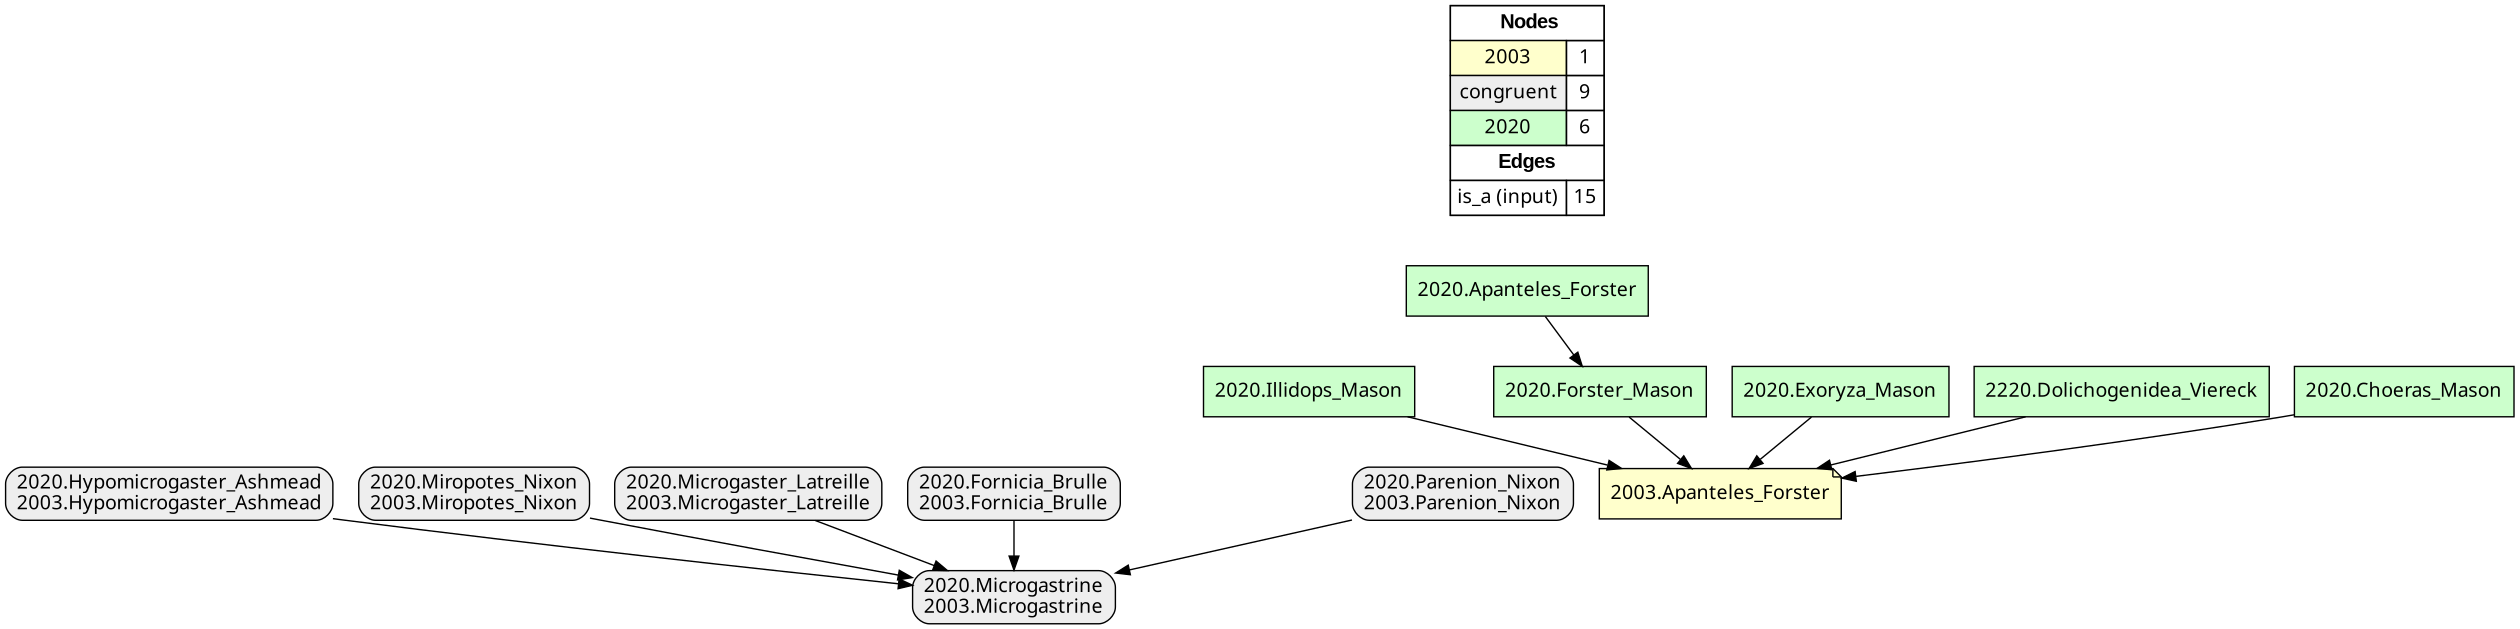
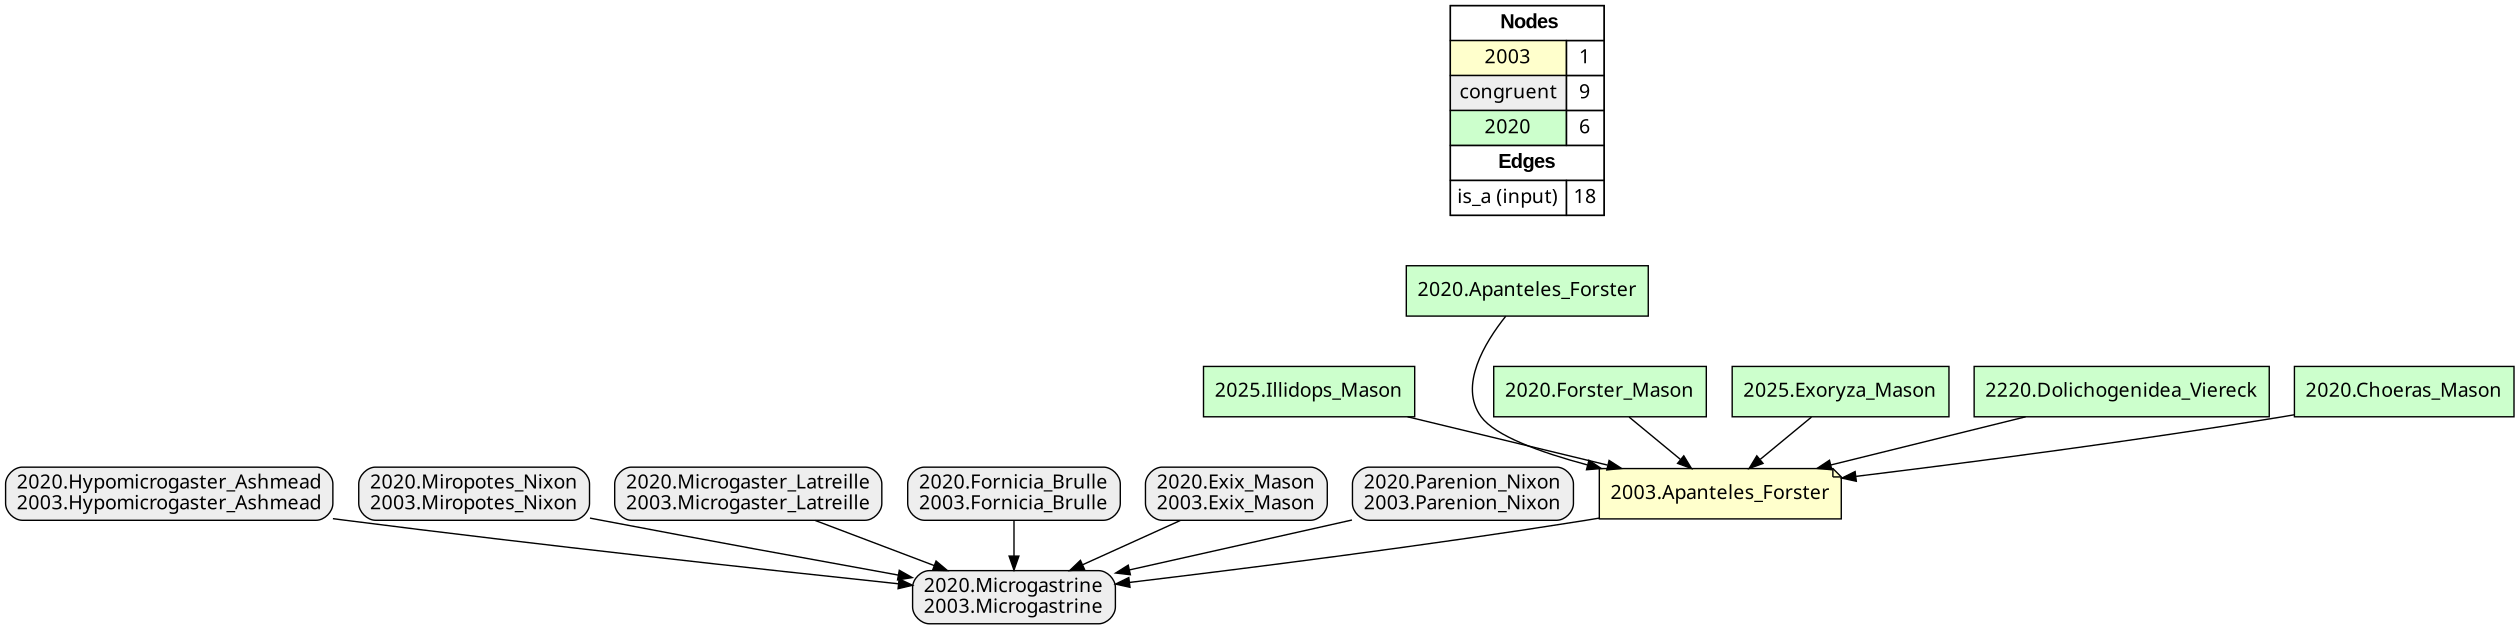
node "Nodes": text "15" -> "18"
edge "2020.Apanteles_Forster" -> "2020.Forster_Mason": now "2020.Apanteles_Forster" -> "2003.Apanteles_Forster"
node "2020.Illidops_Mason": label "2020.Illidops_Mason" -> "2025.Illidops_Mason"
node "2020.Exoryza_Mason": label "2020.Exoryza_Mason" -> "2025.Exoryza_Mason"
node "2020.Exix_Mason 2003.Exix_Mason": added
edge "2003.Apanteles_Forster" -> "2020.Microgastrine 2003.Microgastrine": added
